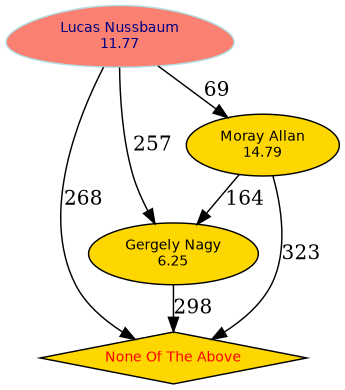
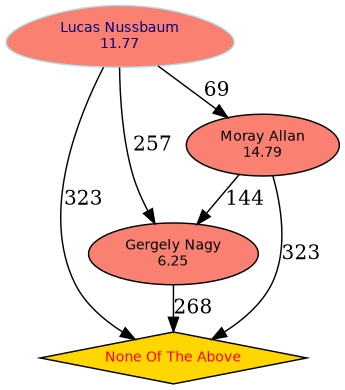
node "Moray Allan 14.79": fillcolor gold -> salmon
edge "Lucas Nussbaum 11.77" -> "None Of The Above": label "268" -> "323"
edge "Moray Allan 14.79" -> "Gergely Nagy 6.25": label "164" -> "144"
node "Gergely Nagy 6.25": fillcolor gold -> salmon
edge "Gergely Nagy 6.25" -> "None Of The Above": label "298" -> "268"
